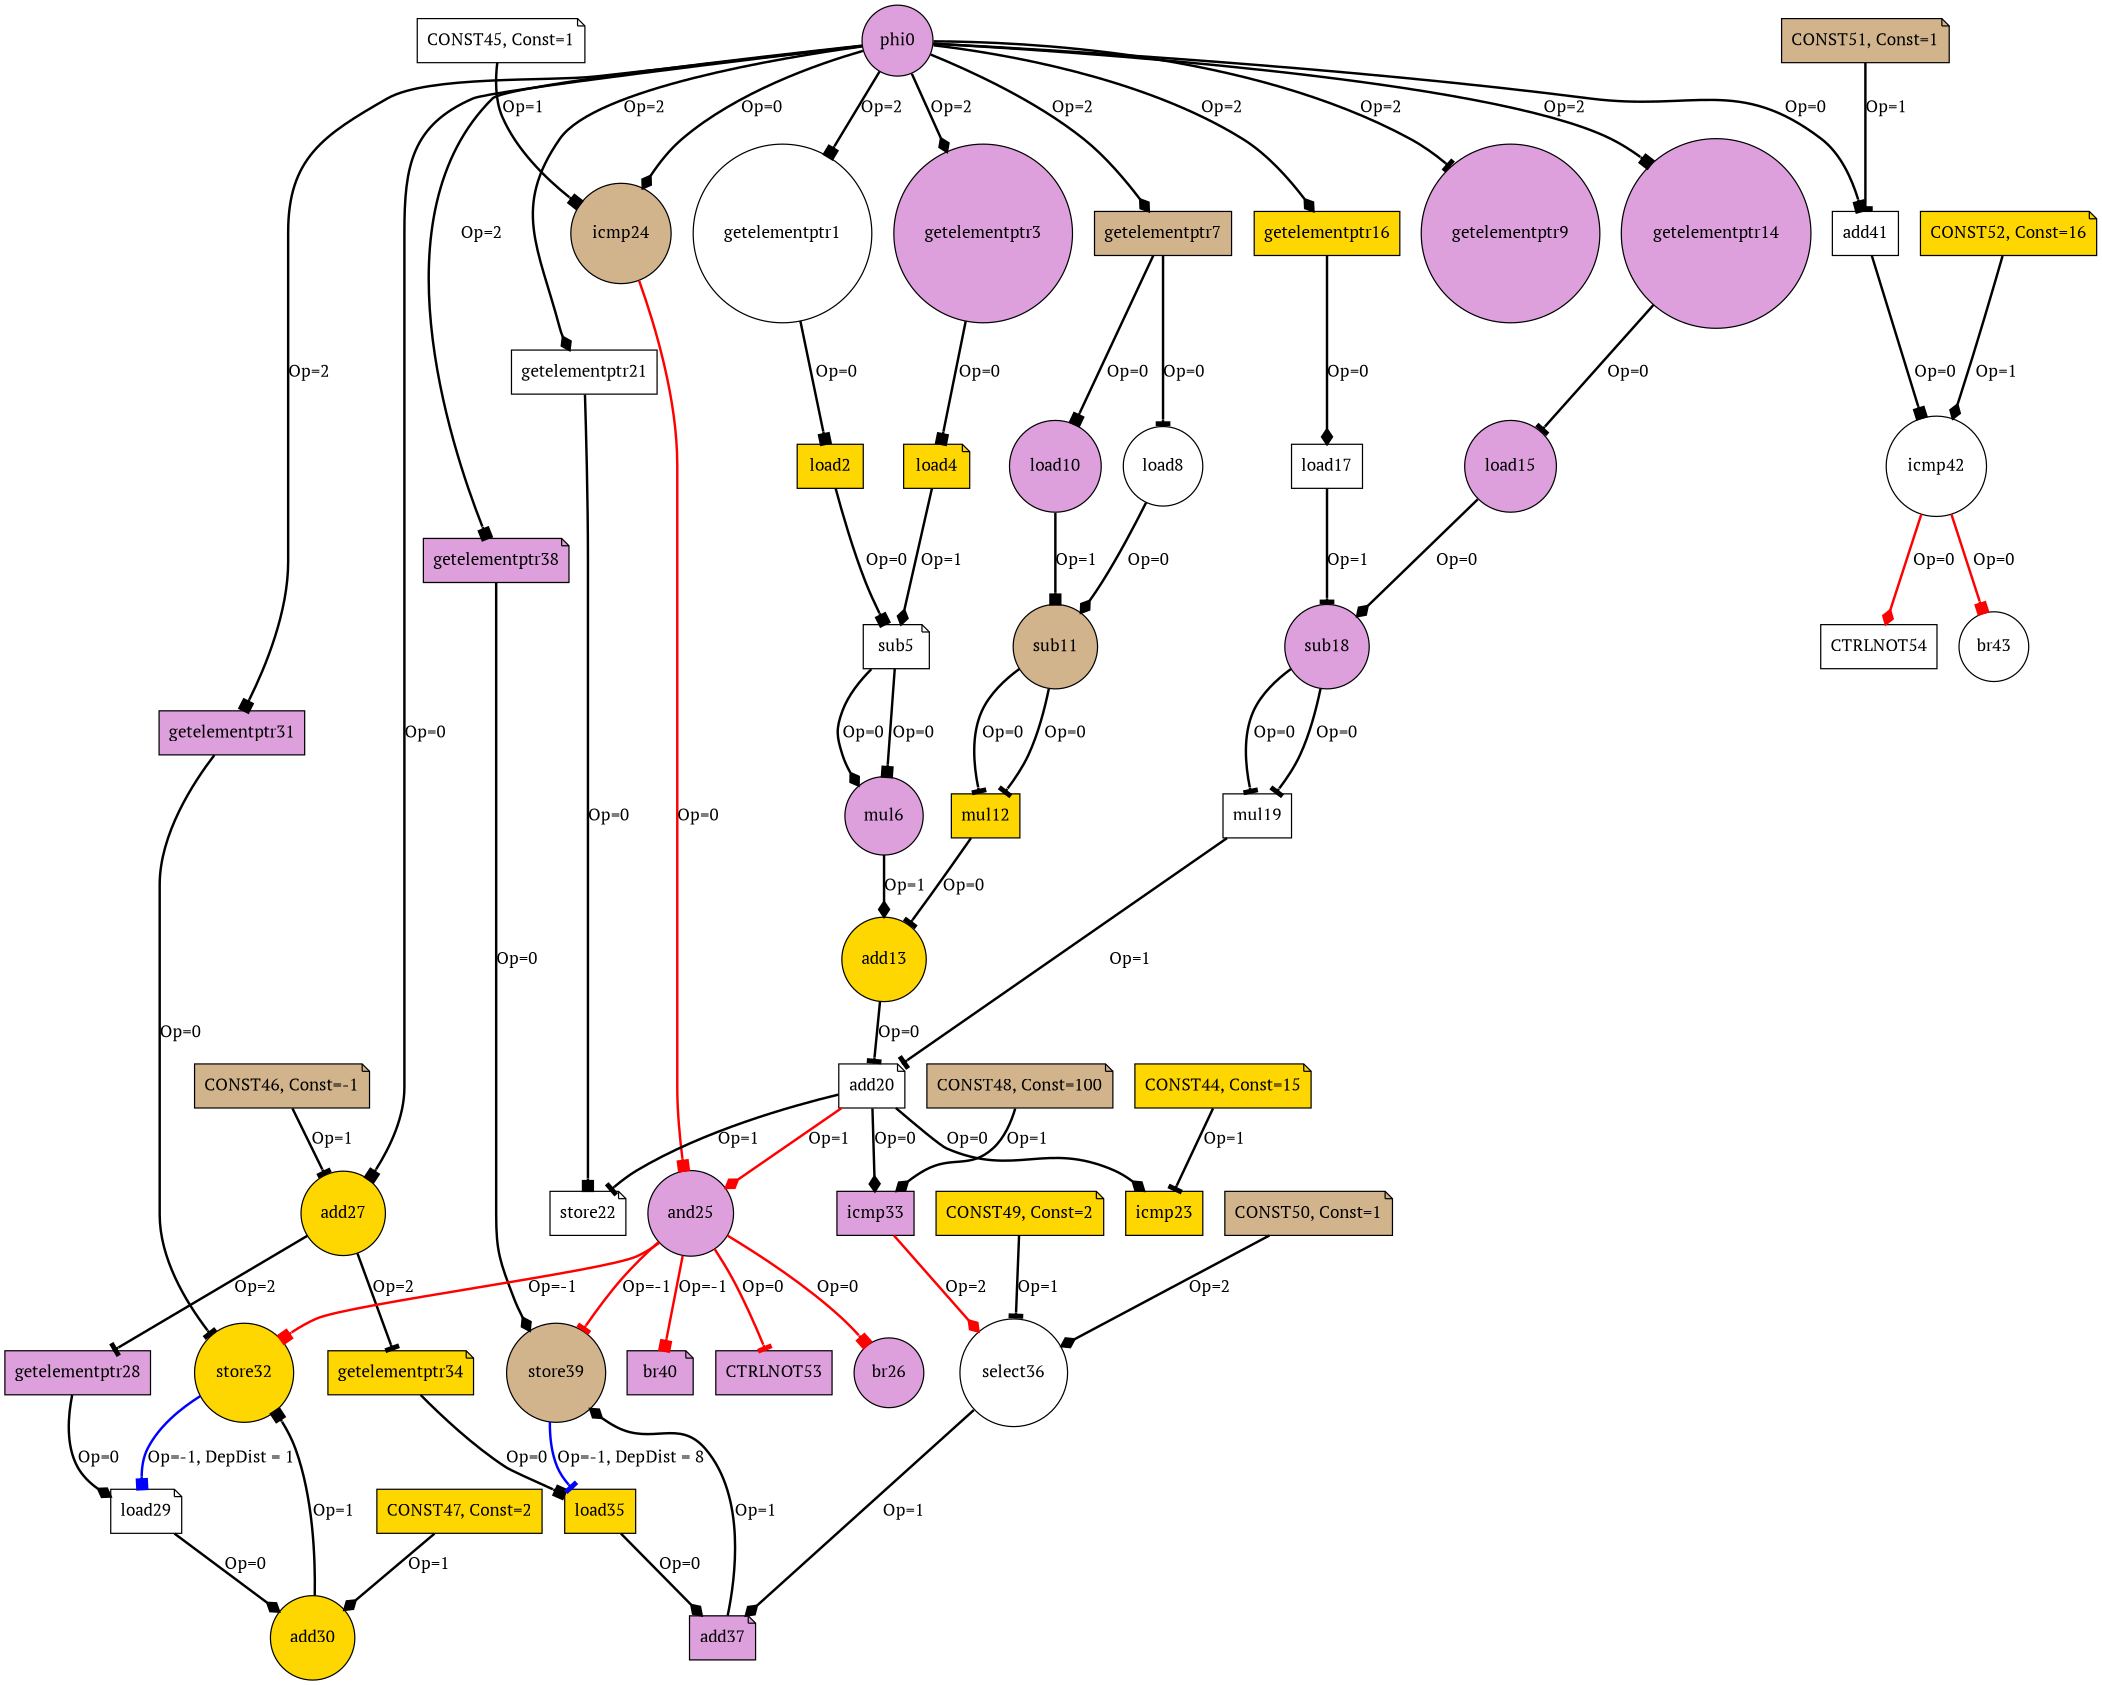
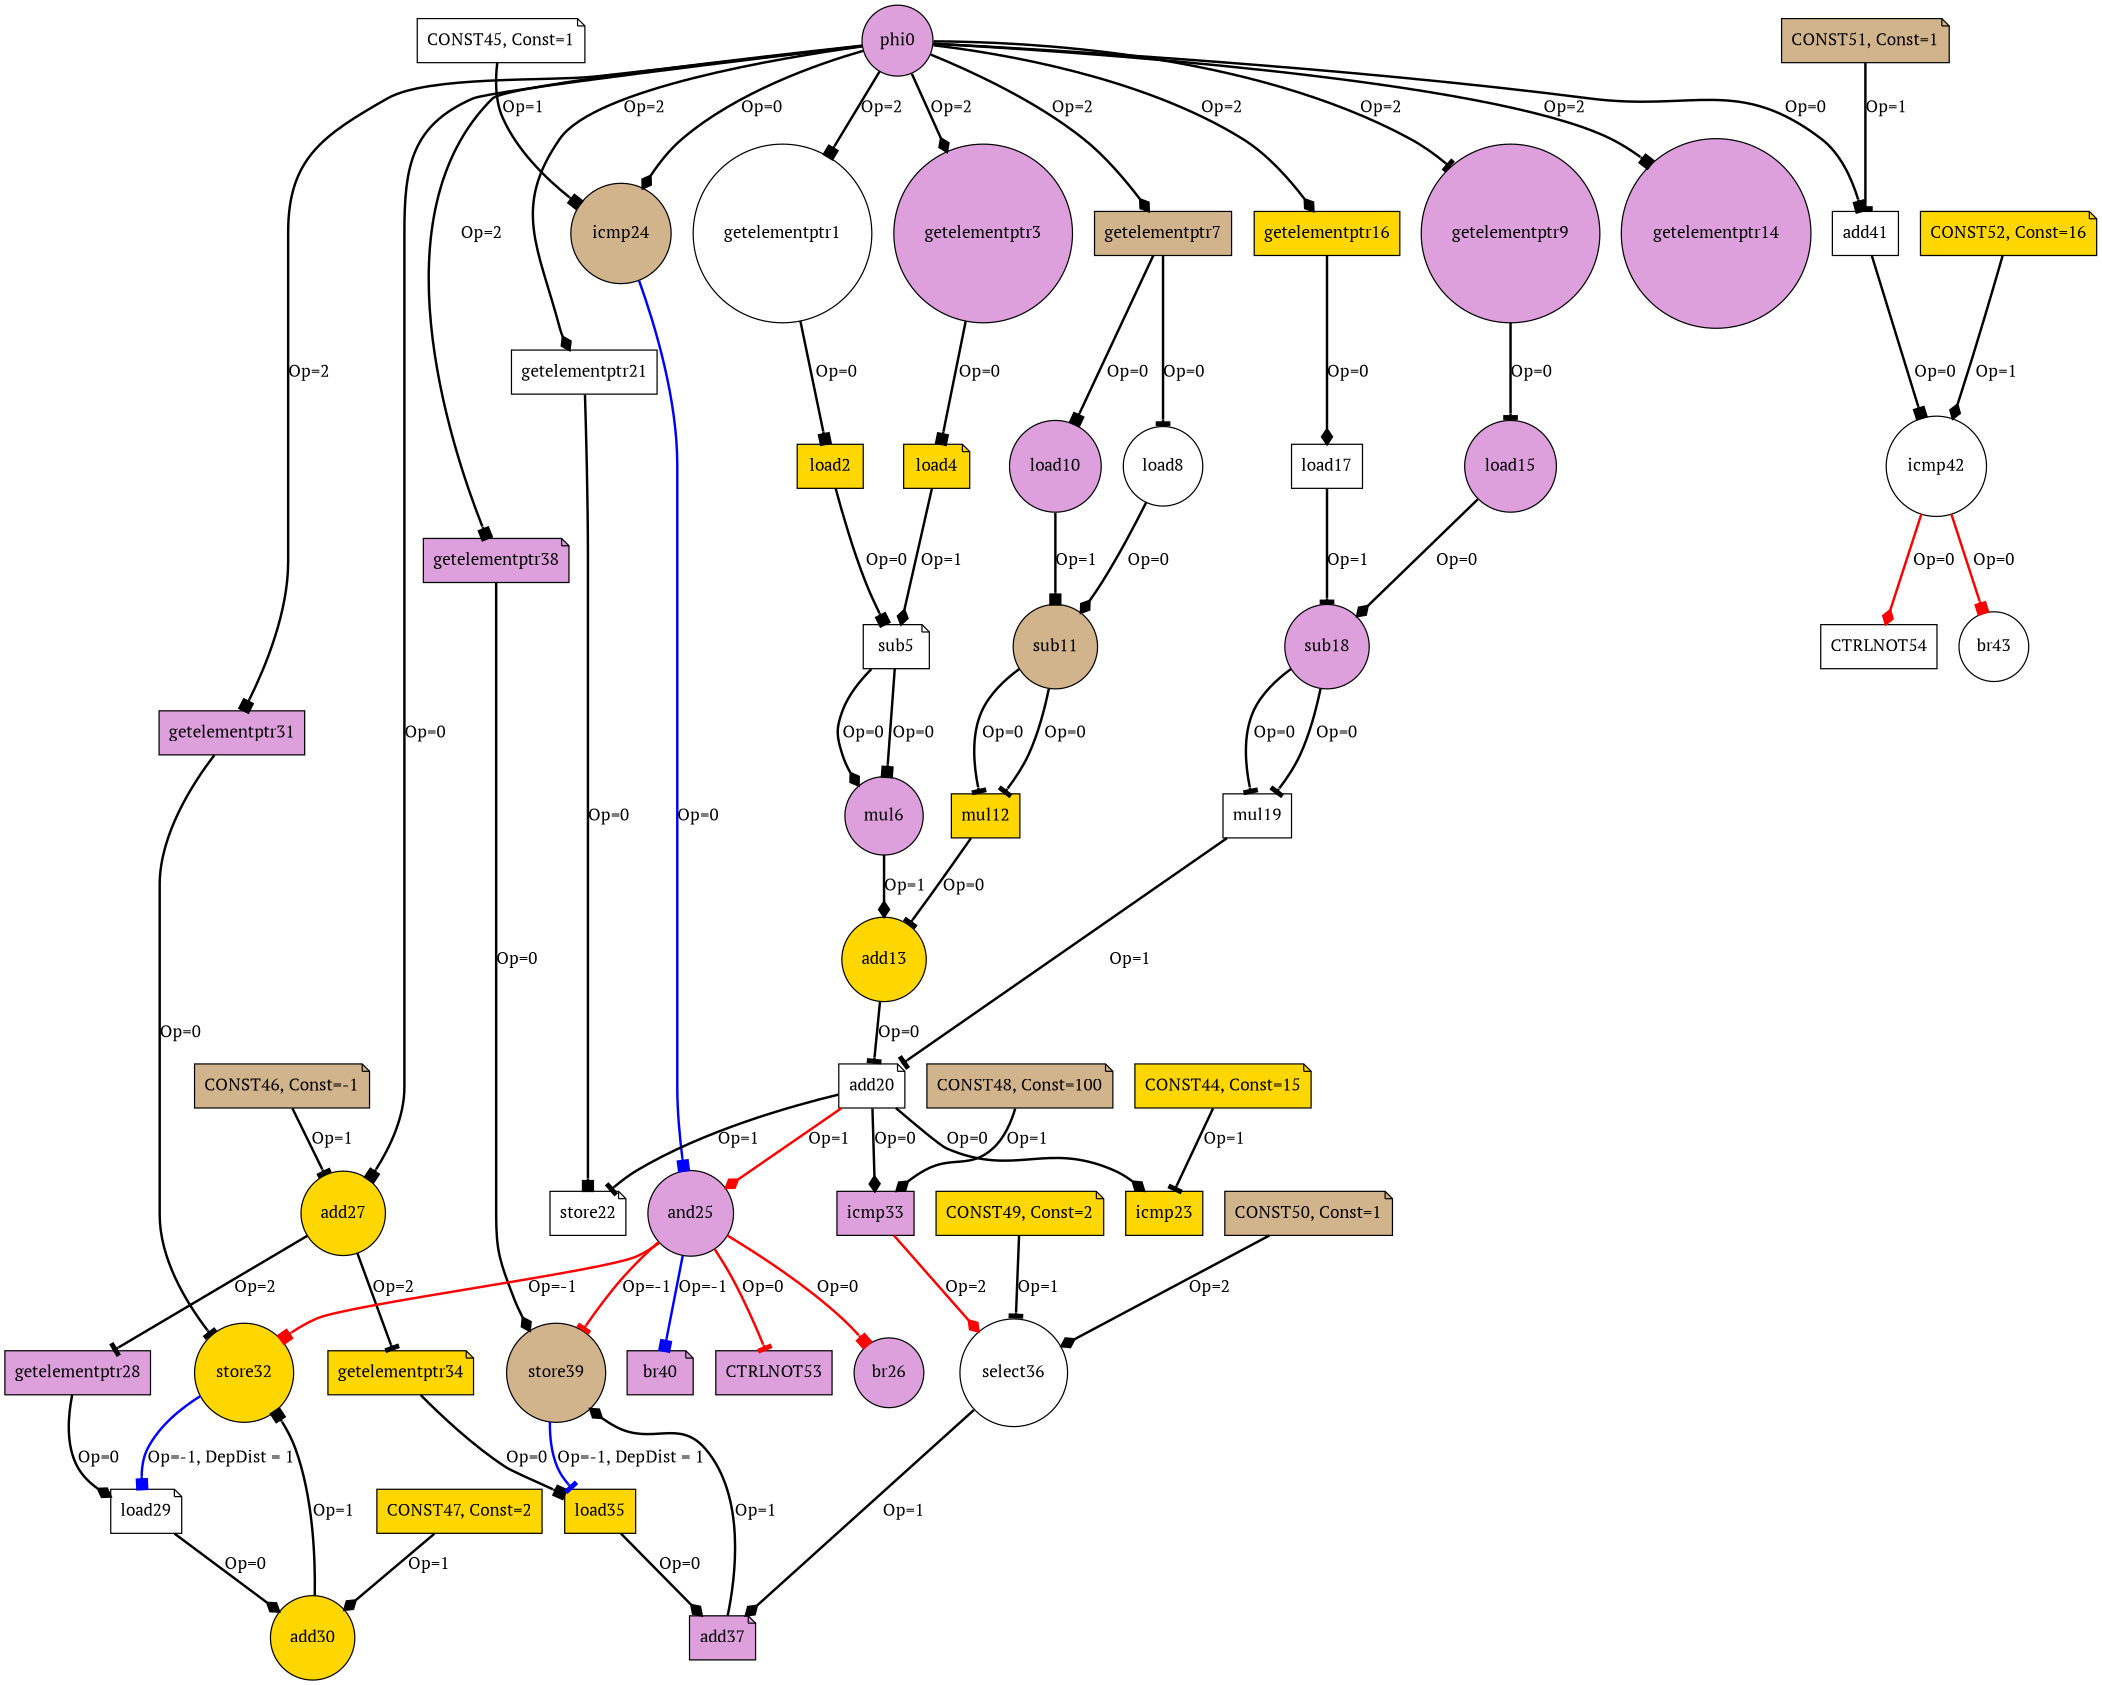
edge "getelementptr14" -> "load15": now "getelementptr9" -> "load15"
edge "icmp24" -> "and25": color red -> blue
edge "and25" -> "br40": color red -> blue
edge "store39" -> "load35": label "Op=-1, DepDist = 8" -> "Op=-1, DepDist = 1"
